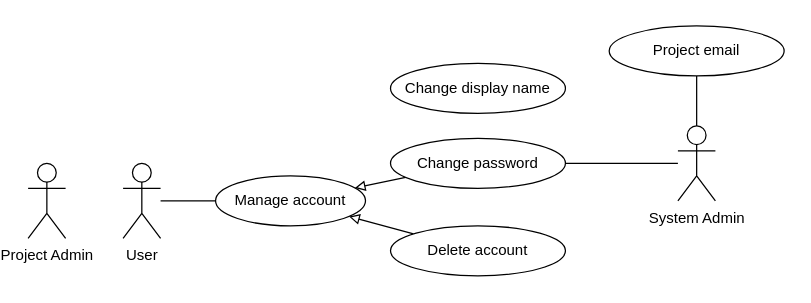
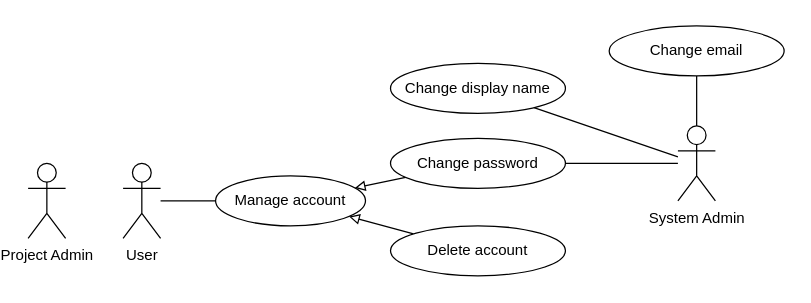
node "Project email": label "Project email" -> "Change email"
edge "Change display name" -- "System Admin": added
